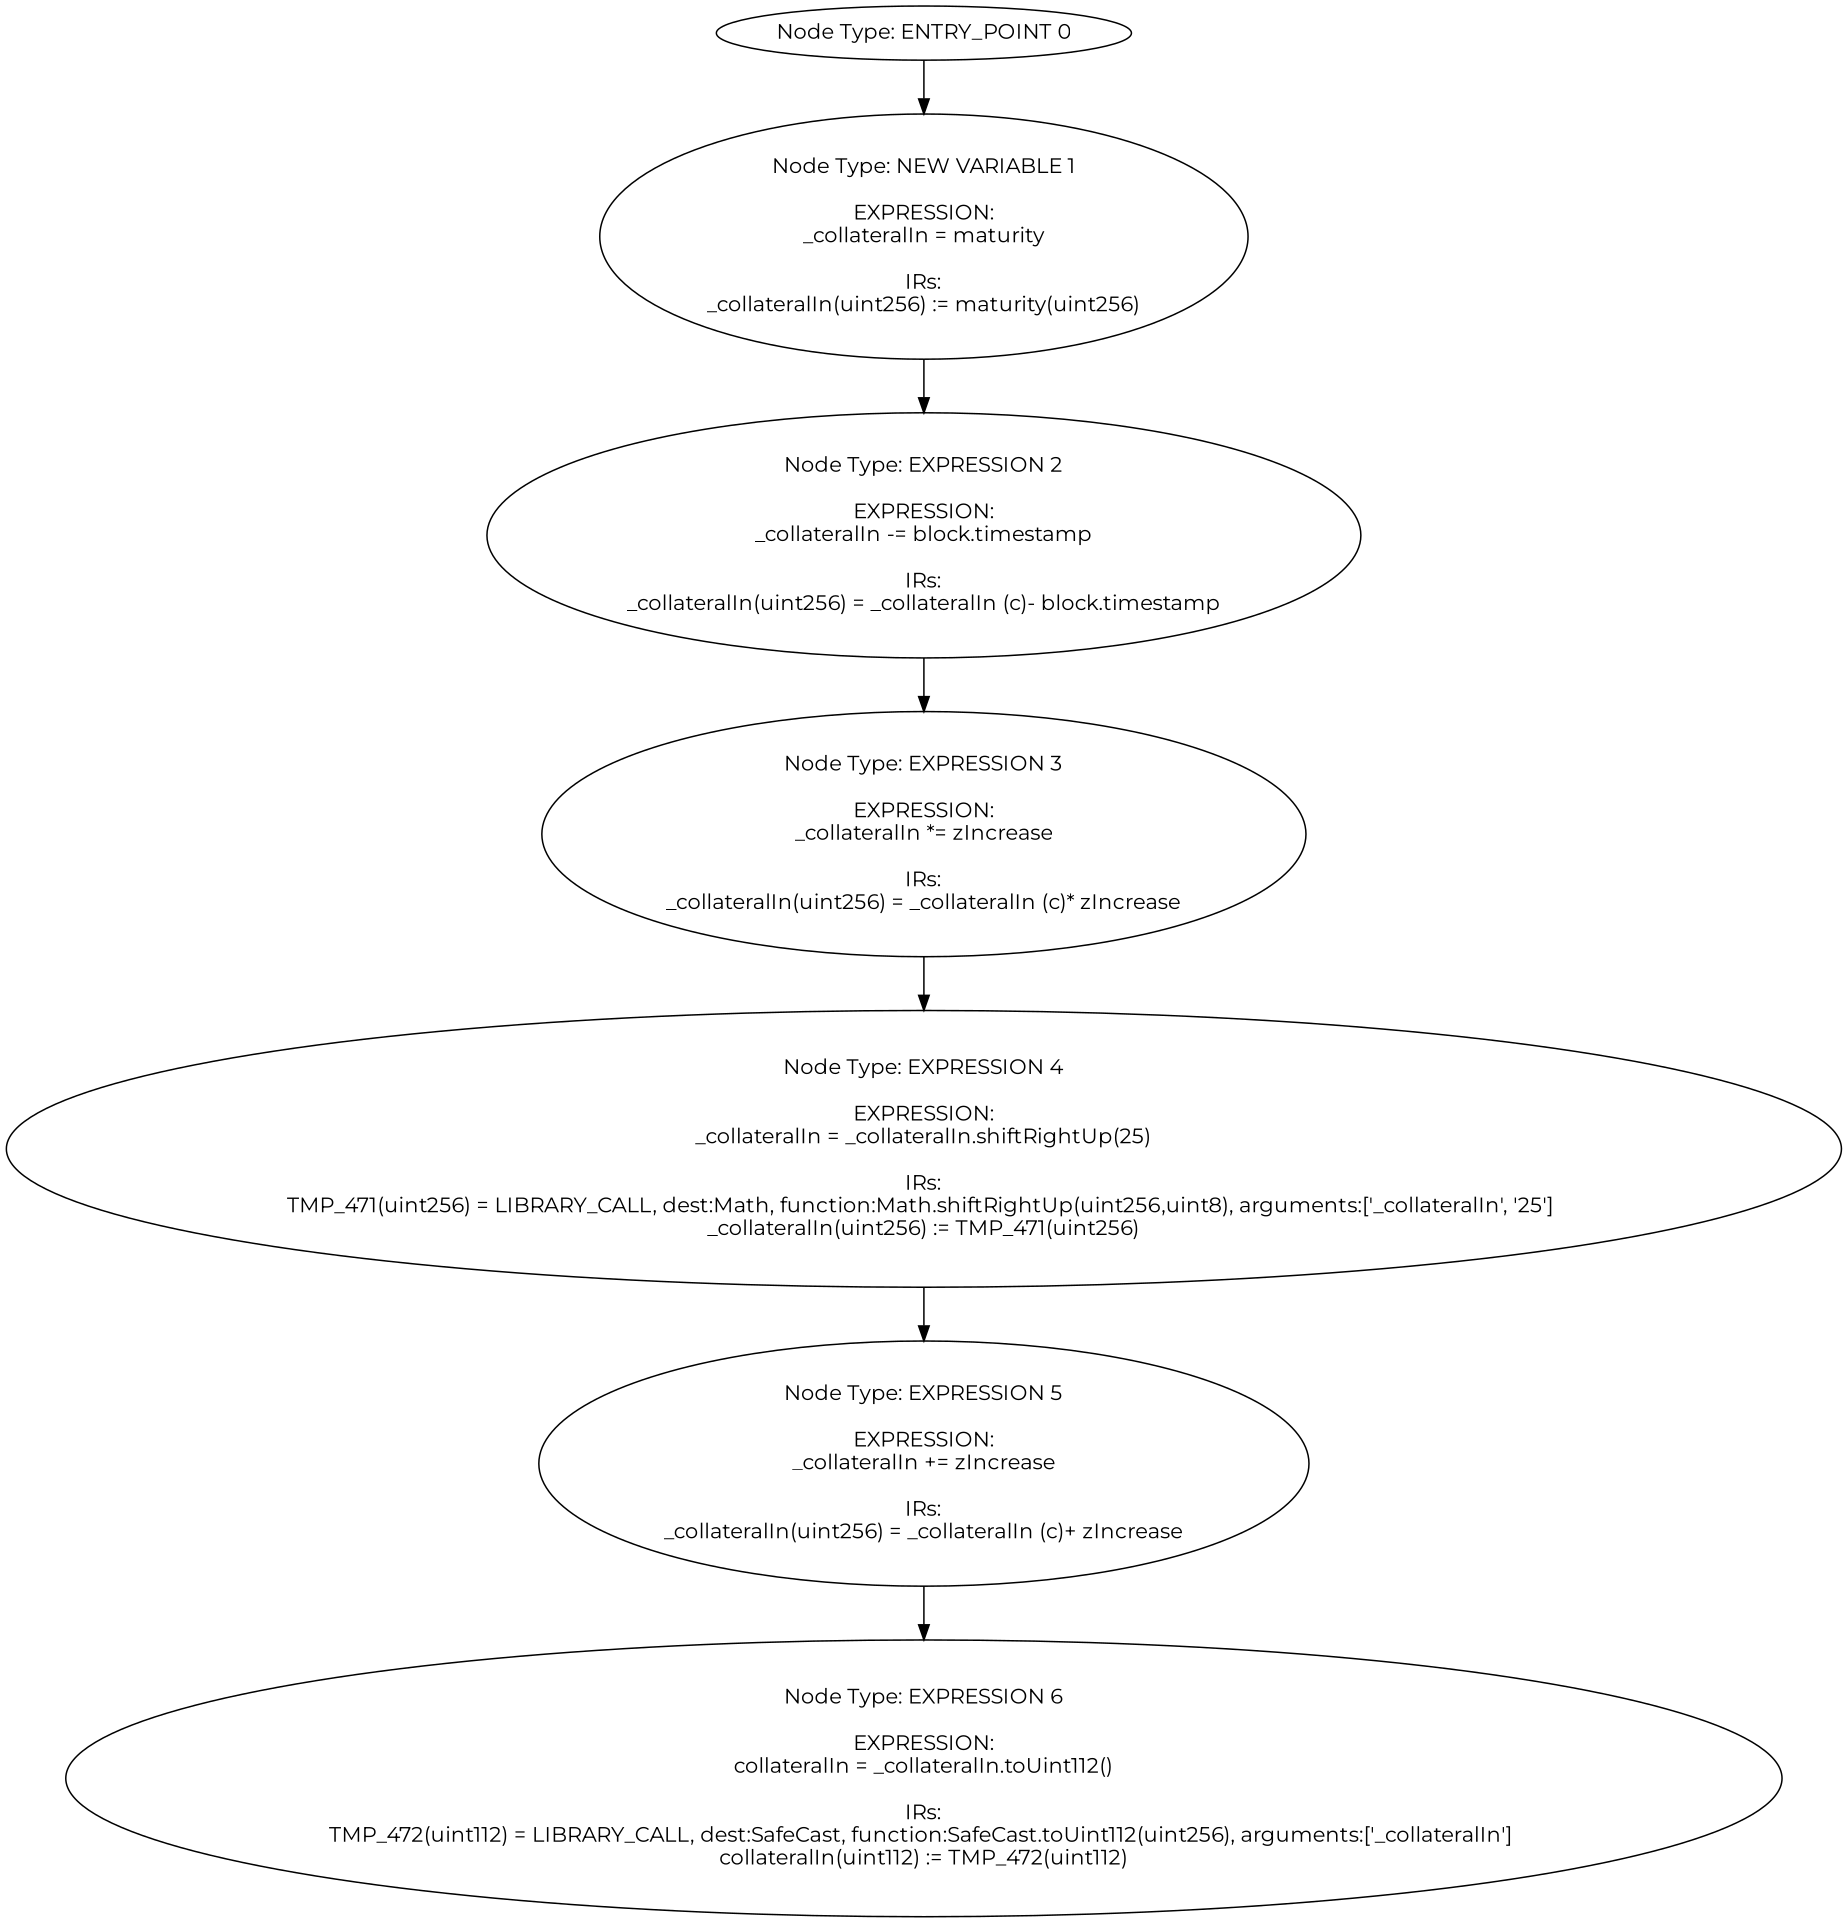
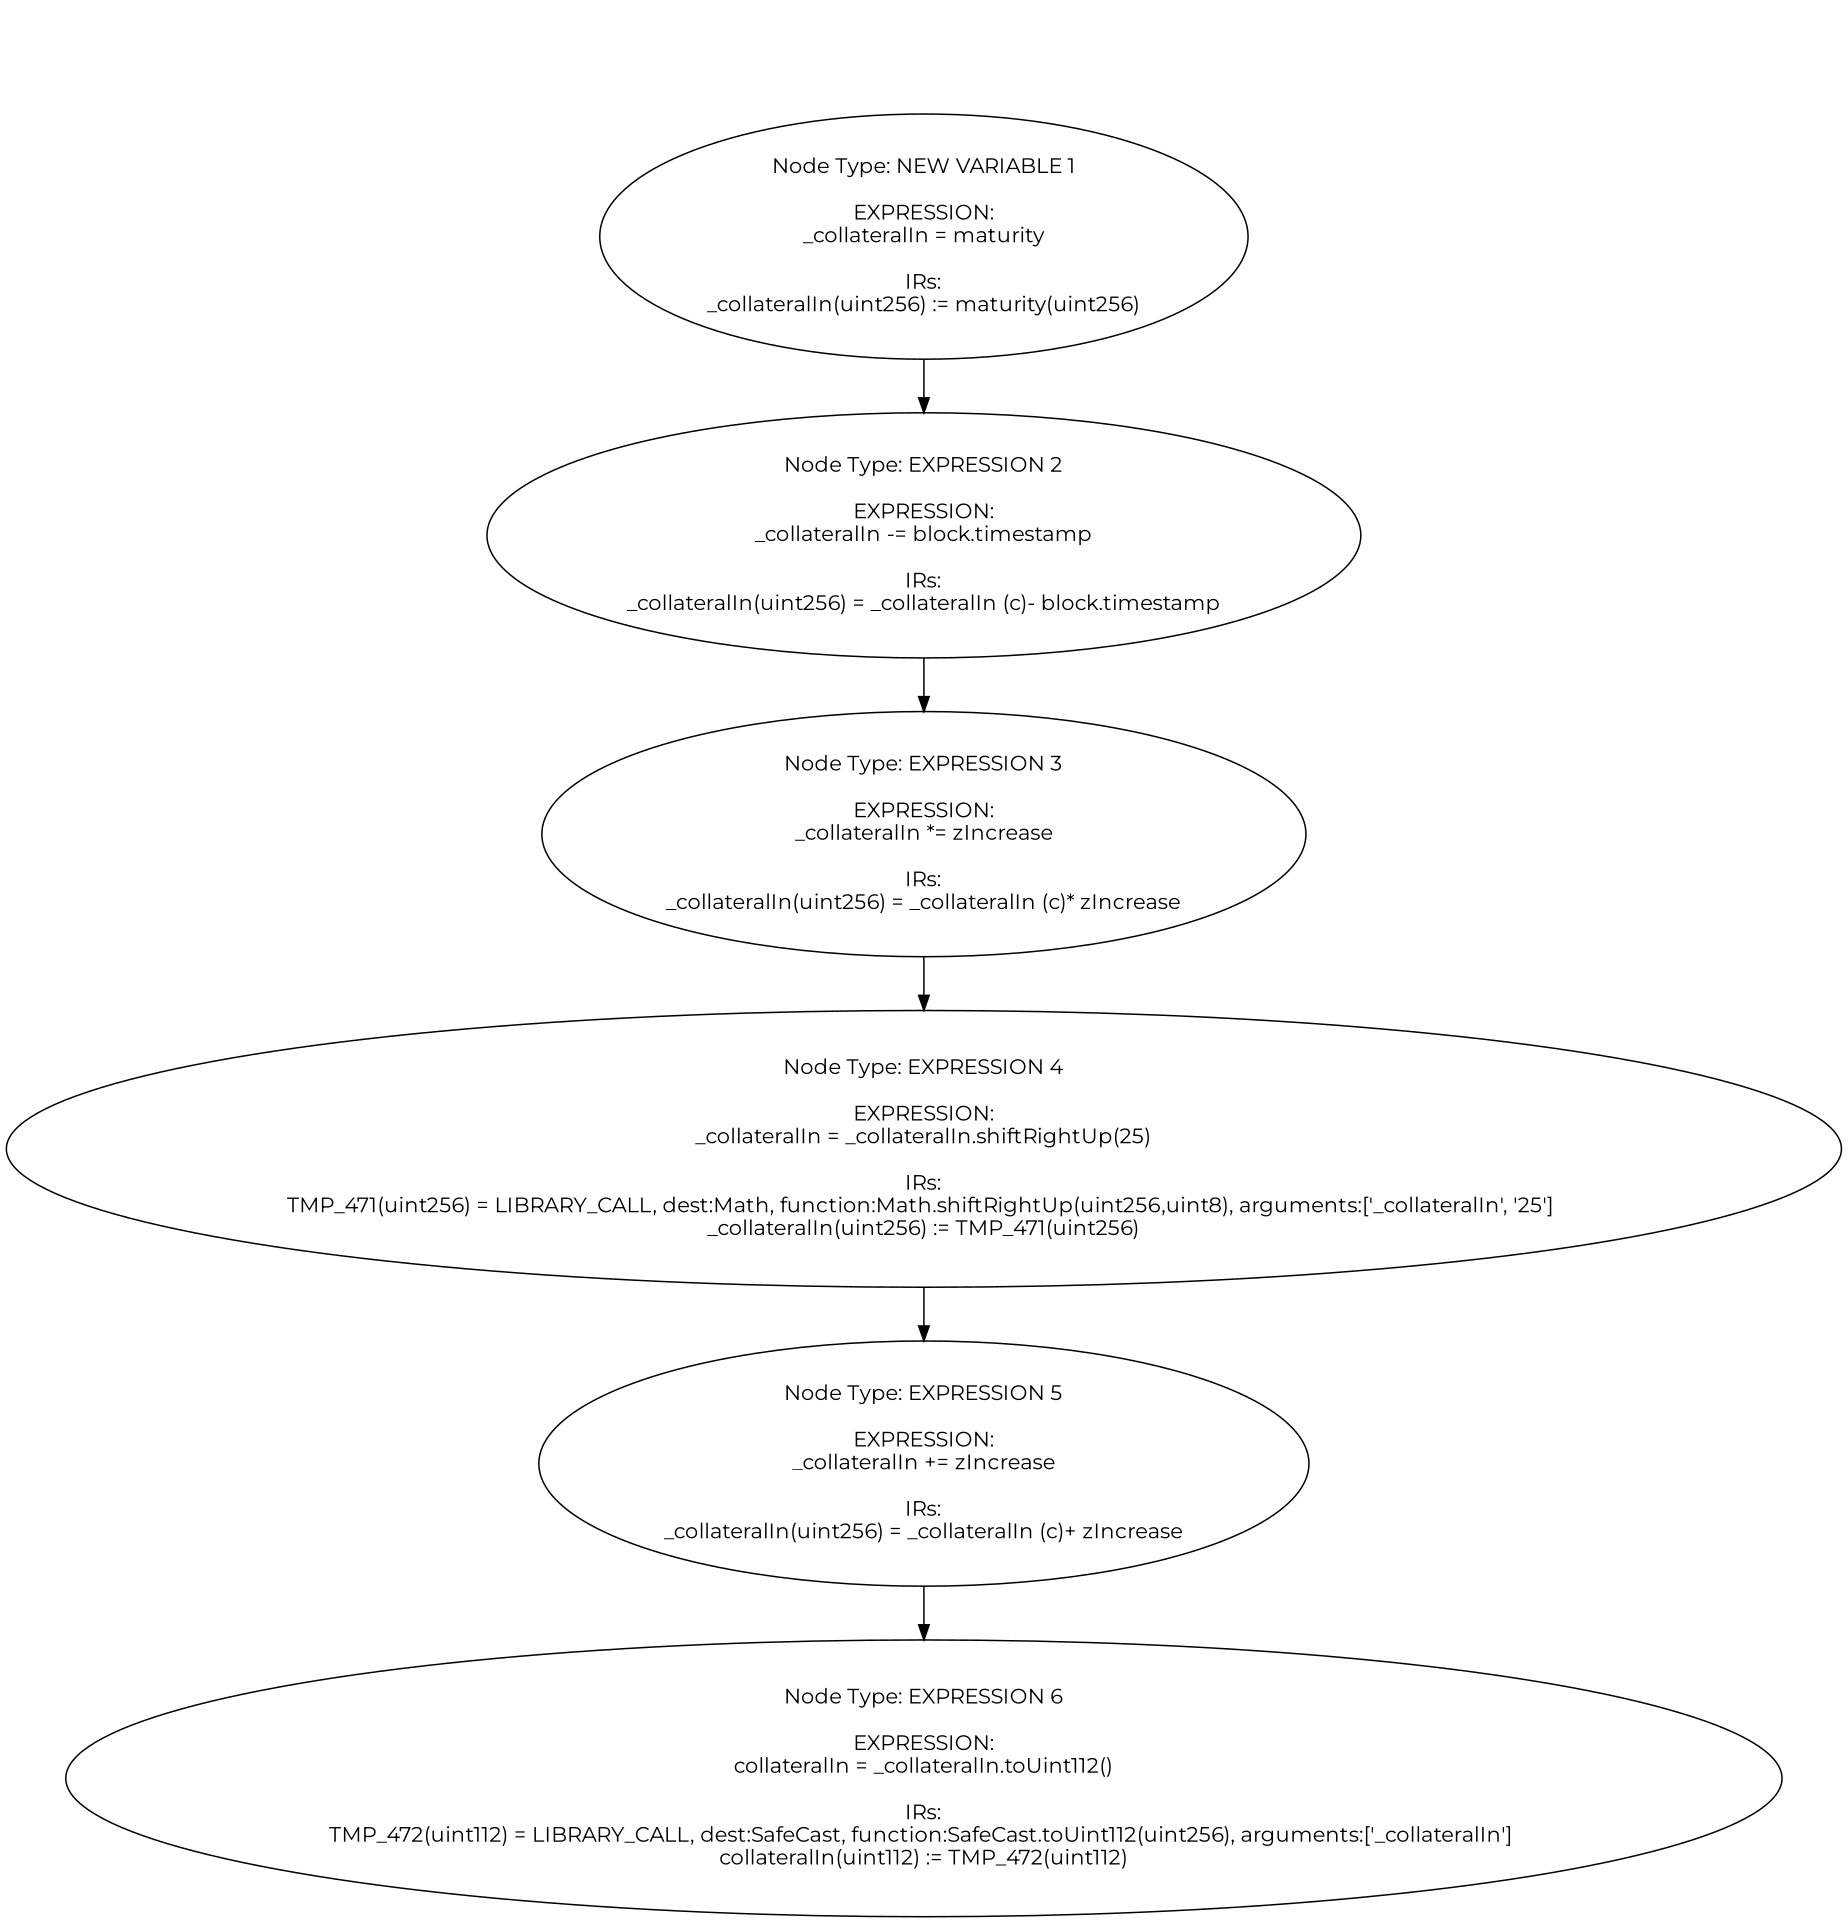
node "Node Type: ENTRY_POINT 0": removed
